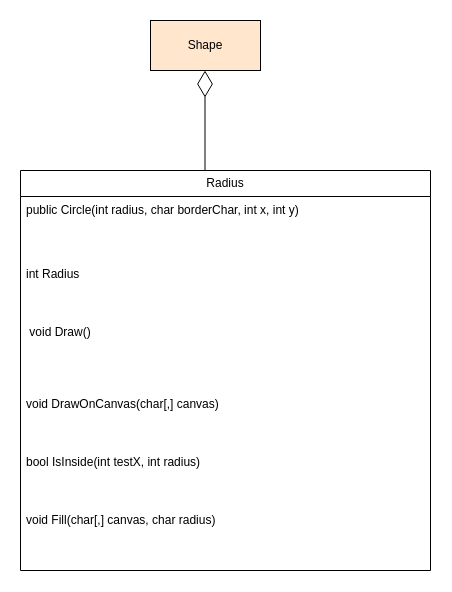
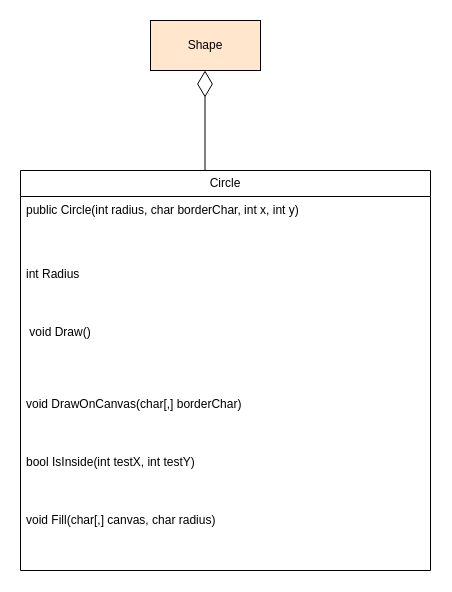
node "Radius": label "Radius" -> "Circle"
node "void DrawOnCanvas(char[,] canvas)": label "void DrawOnCanvas(char[,] canvas)" -> "void DrawOnCanvas(char[,] borderChar)"
node "bool IsInside(int testX, int radius)": label "bool IsInside(int testX, int radius)" -> "bool IsInside(int testX, int testY)"
